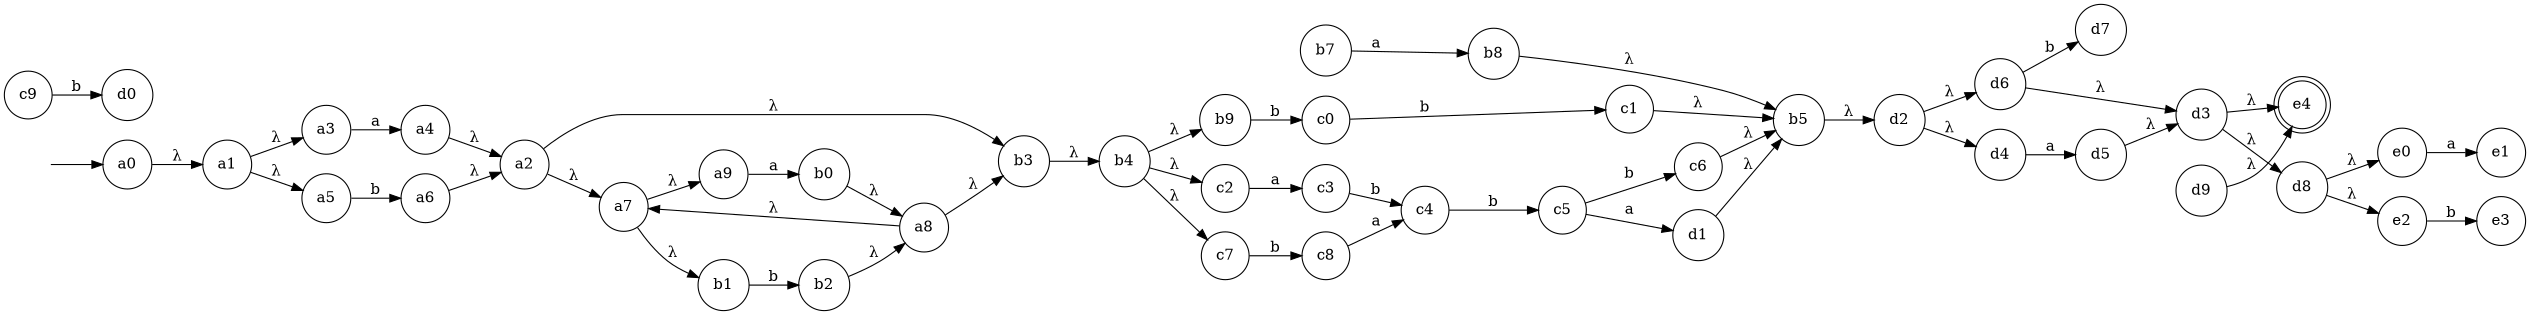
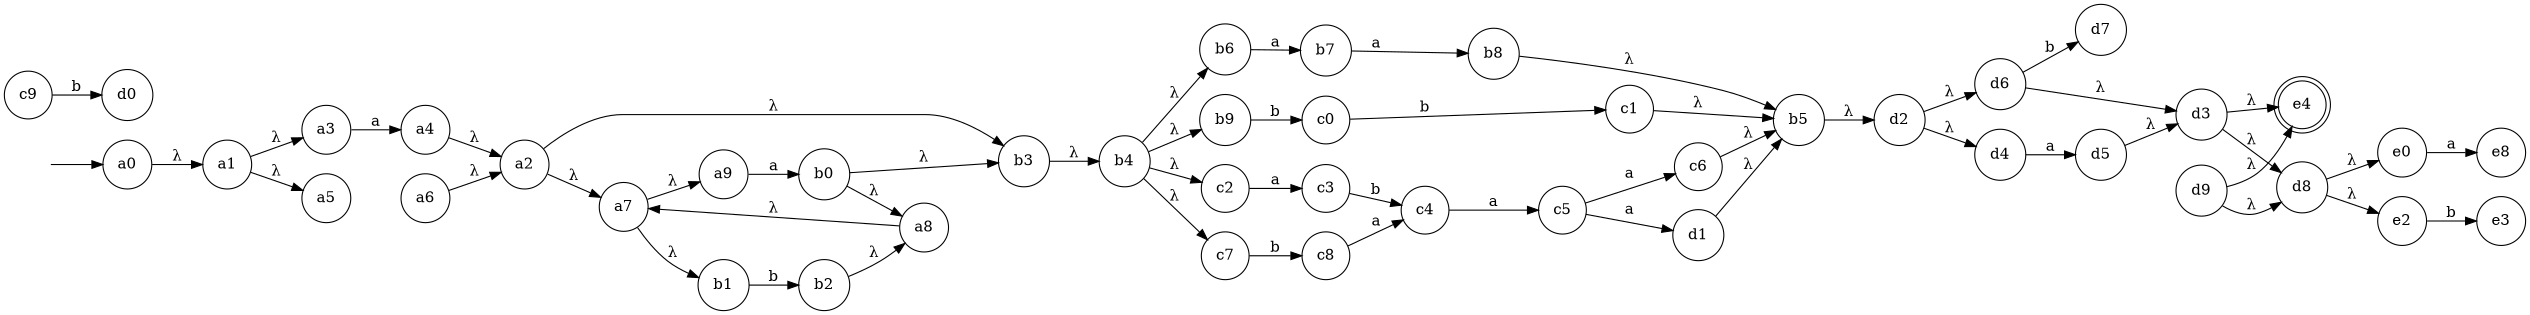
node "b6": added
node "e1": label "e1" -> "e8"
edge "c5" -> "c6": label "b" -> "a"
edge "a5" -> "a6": removed, label "b"
edge "a8" -> "b3": now "b0" -> "b3"
edge "c4" -> "c5": label "b" -> "a"
edge "d9" -> "d8": added, label "λ"
